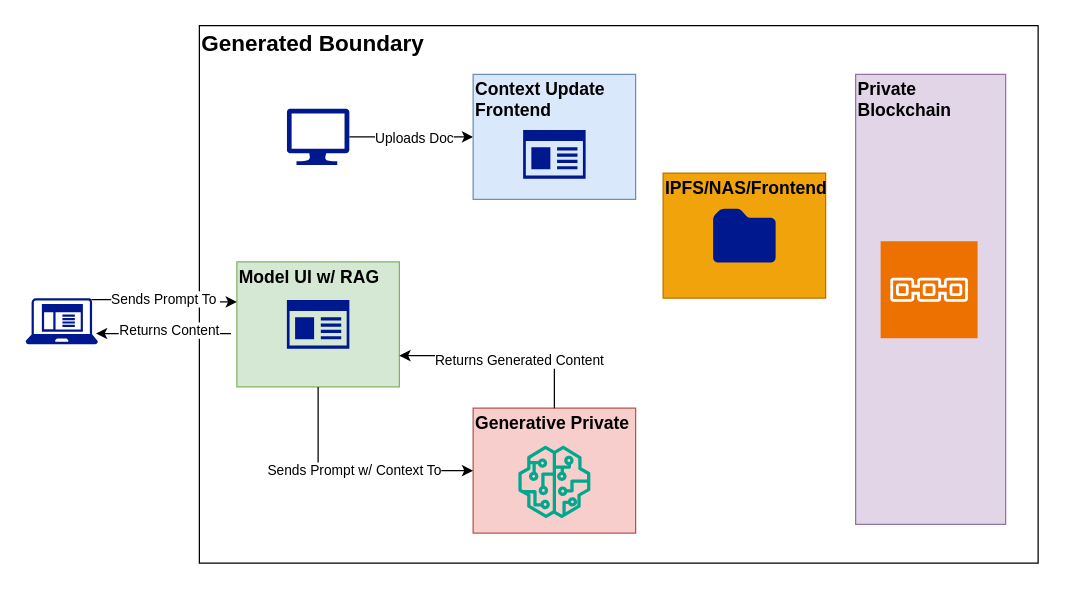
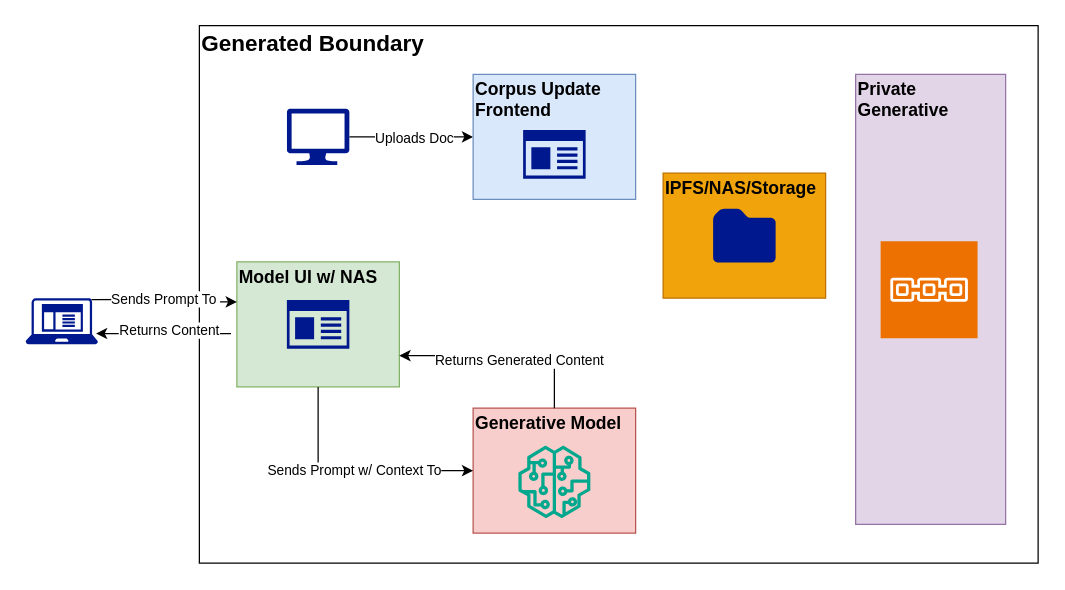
node "Private Blockchain": label "Private Blockchain" -> "Private Generative"
node "Context Update Frontend": label "Context Update Frontend" -> "Corpus Update Frontend"
node "IPFS/NAS/Frontend": label "IPFS/NAS/Frontend" -> "IPFS/NAS/Storage"
node "Model UI w/ RAG": label "Model UI w/ RAG" -> "Model UI w/ NAS"
node "Generative Private": label "Generative Private" -> "Generative Model"
